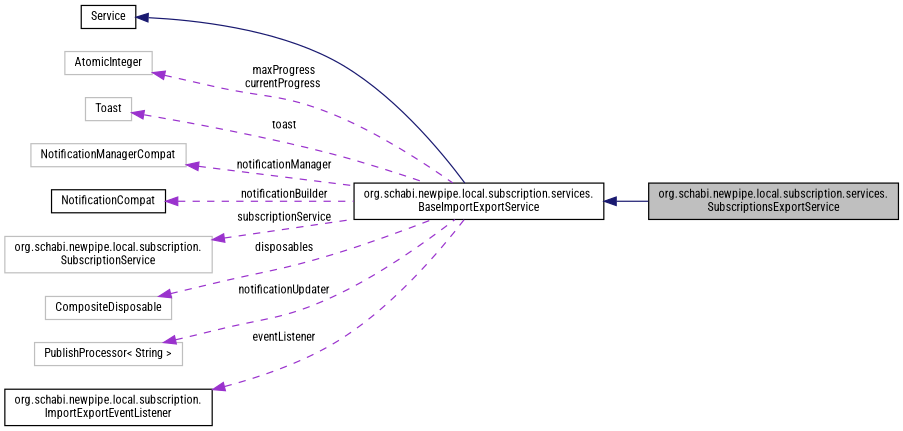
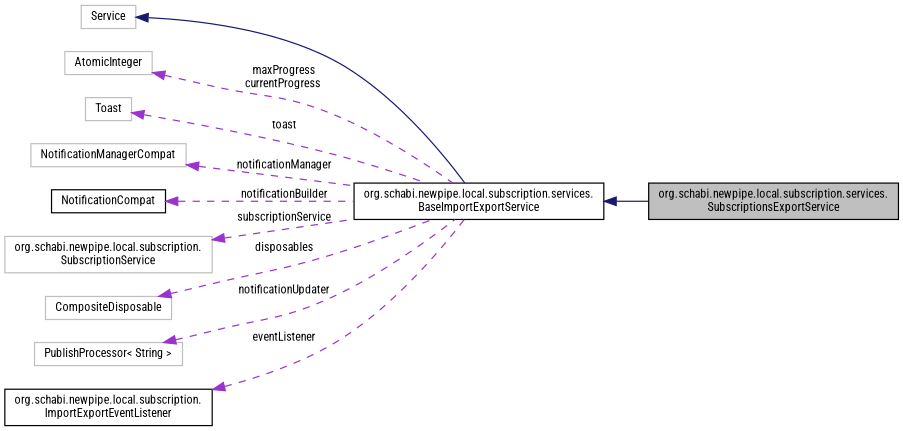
node "Service": color black -> grey75
